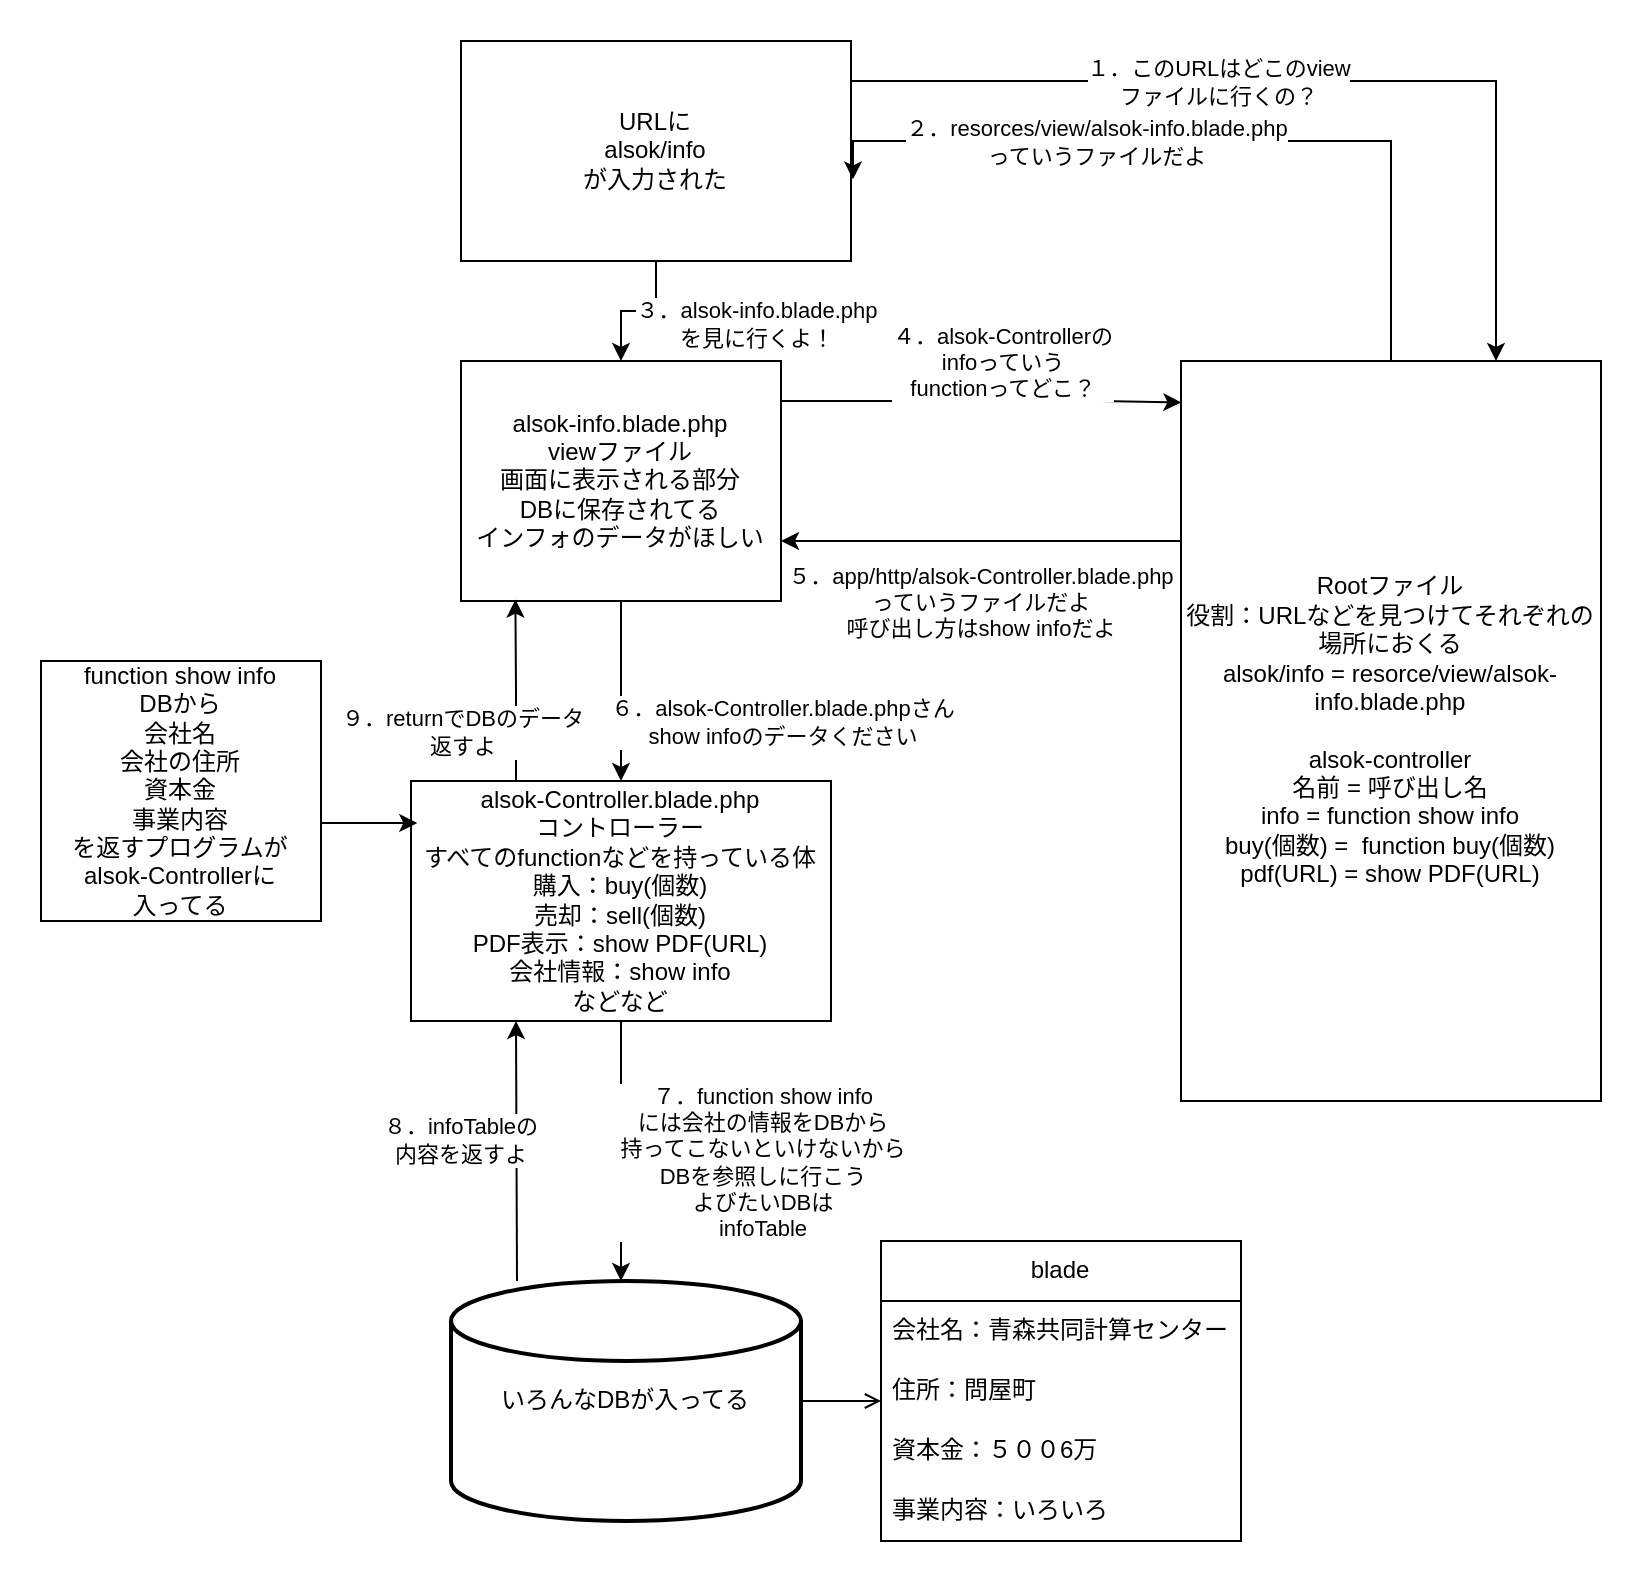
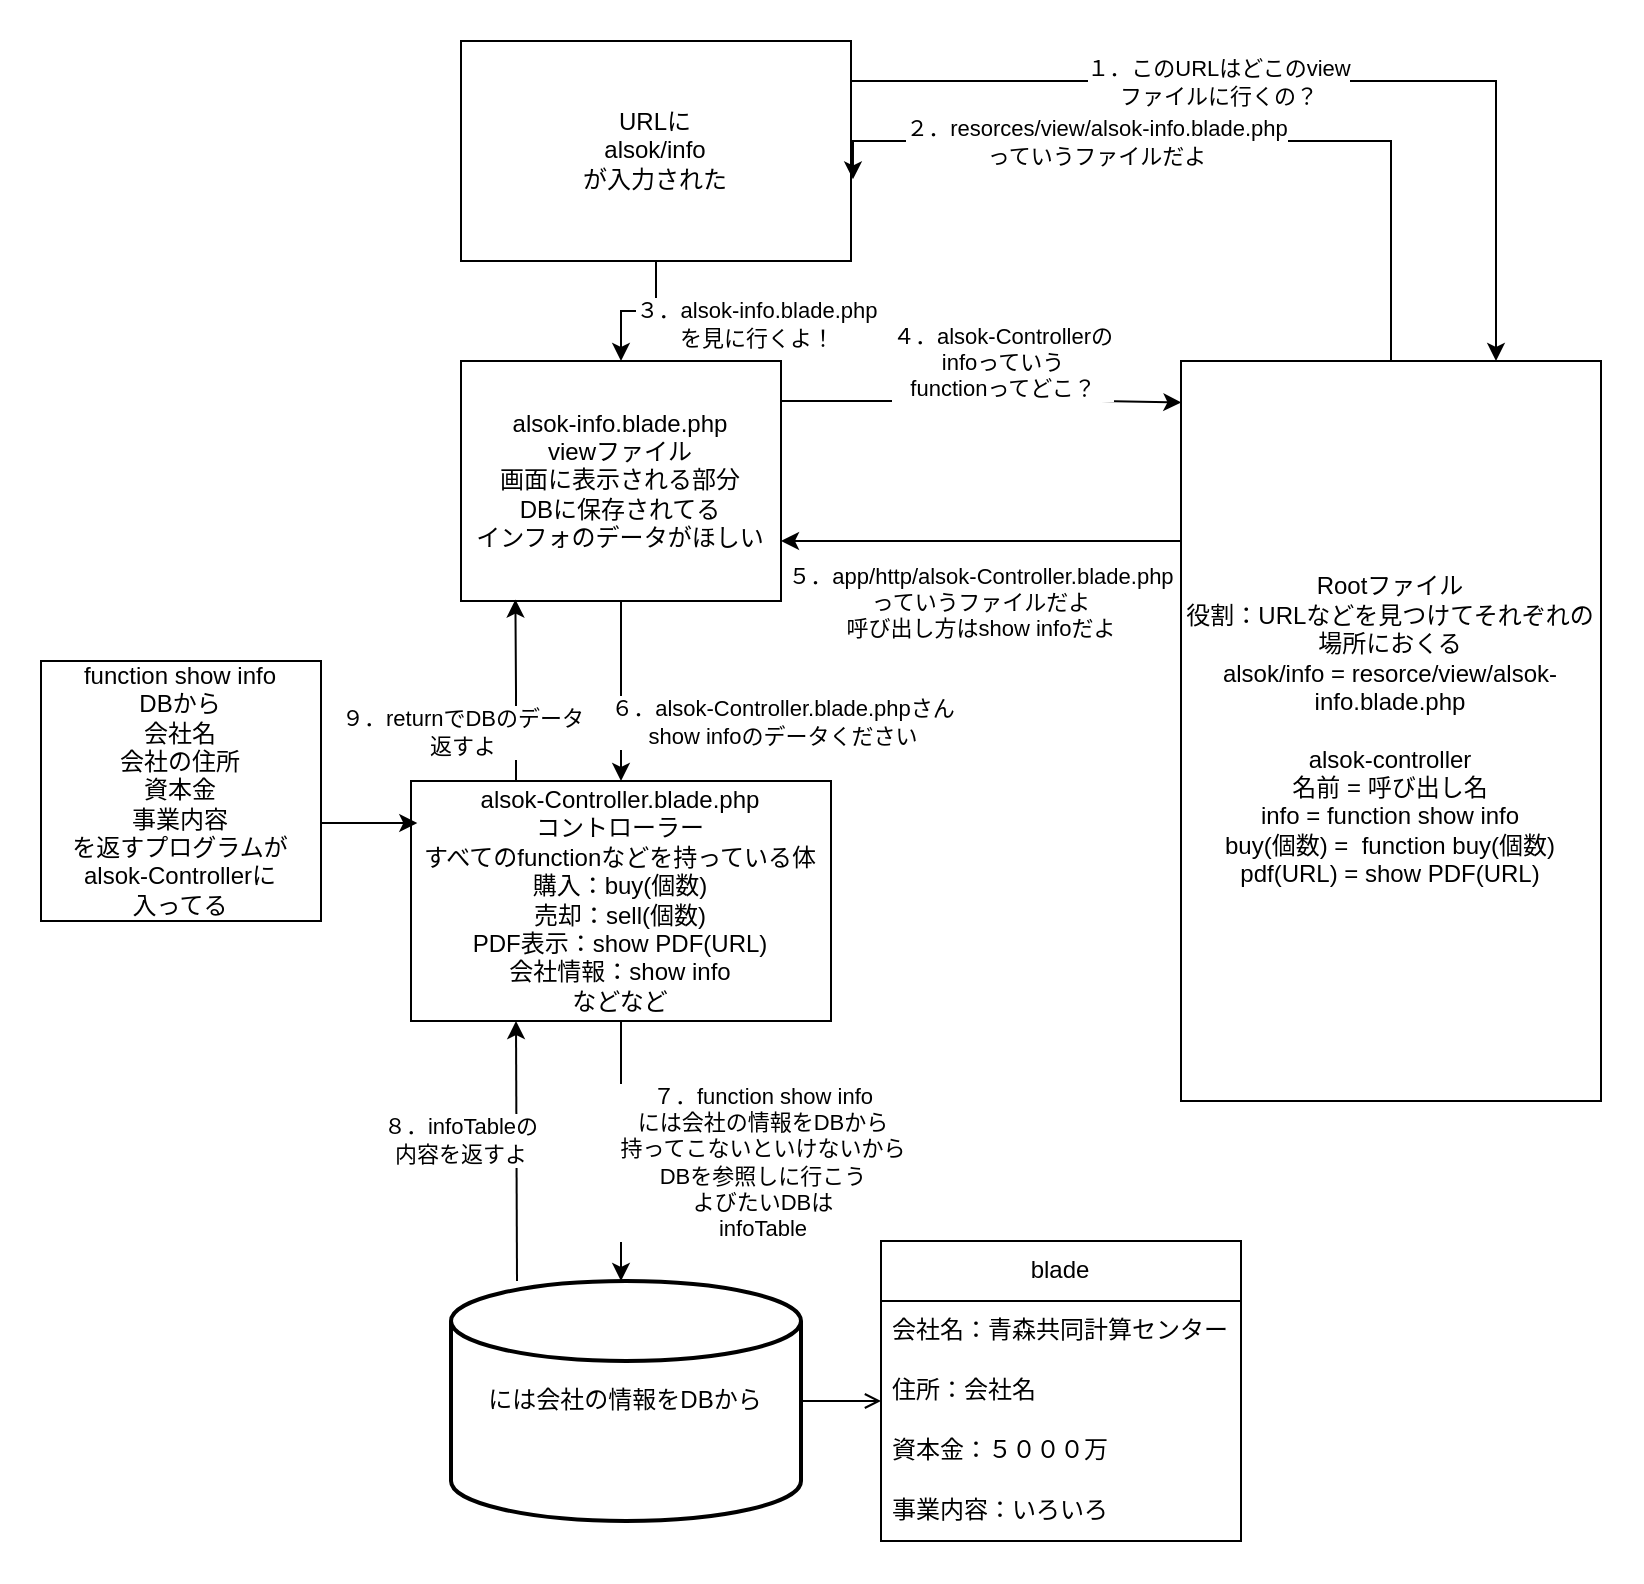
node "住所：問屋町": label "住所：問屋町" -> "住所：会社名"
node "いろんなDBが入ってる": label "いろんなDBが入ってる" -> "には会社の情報をDBから"
node "資本金：５００6万": label "資本金：５００6万" -> "資本金：５０００万"
